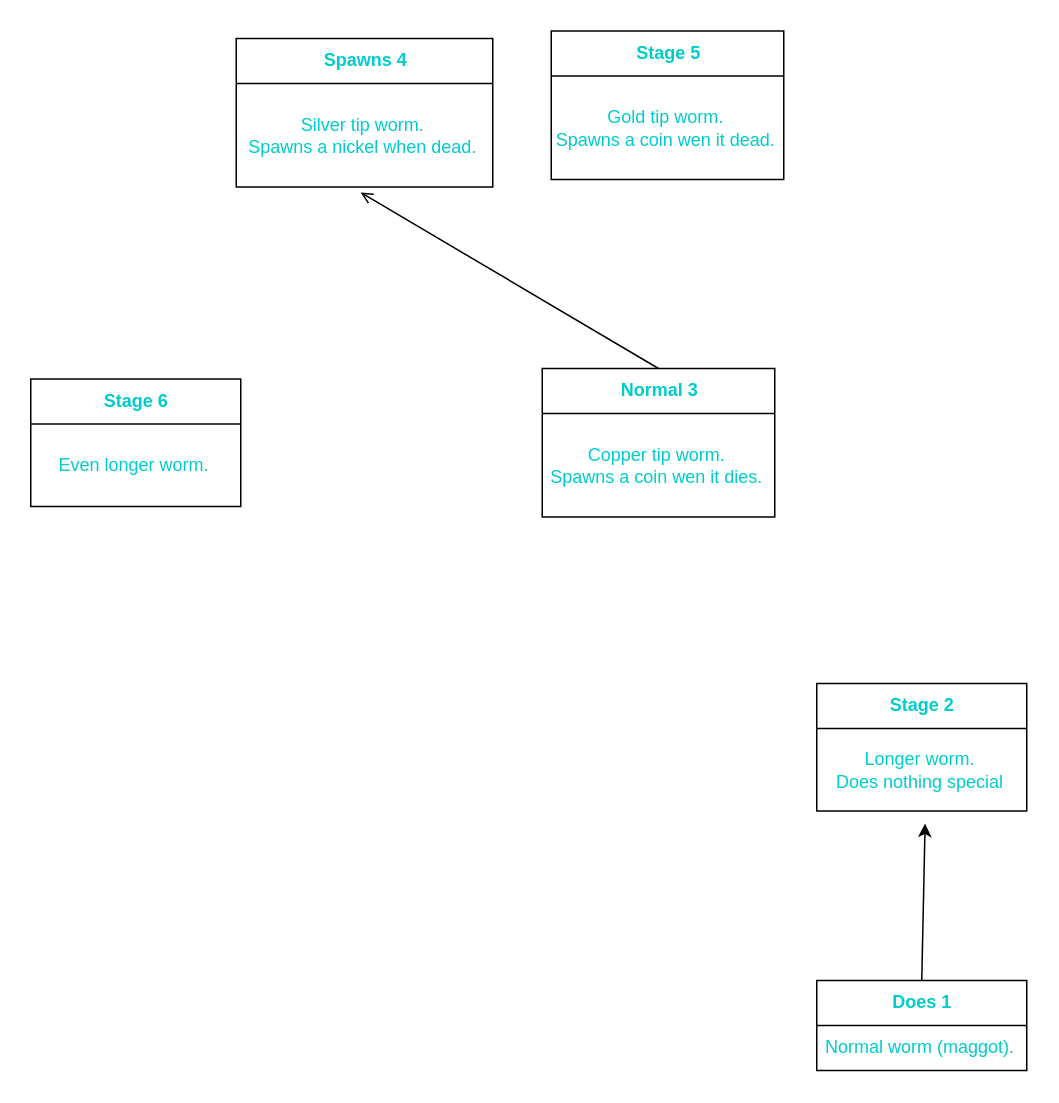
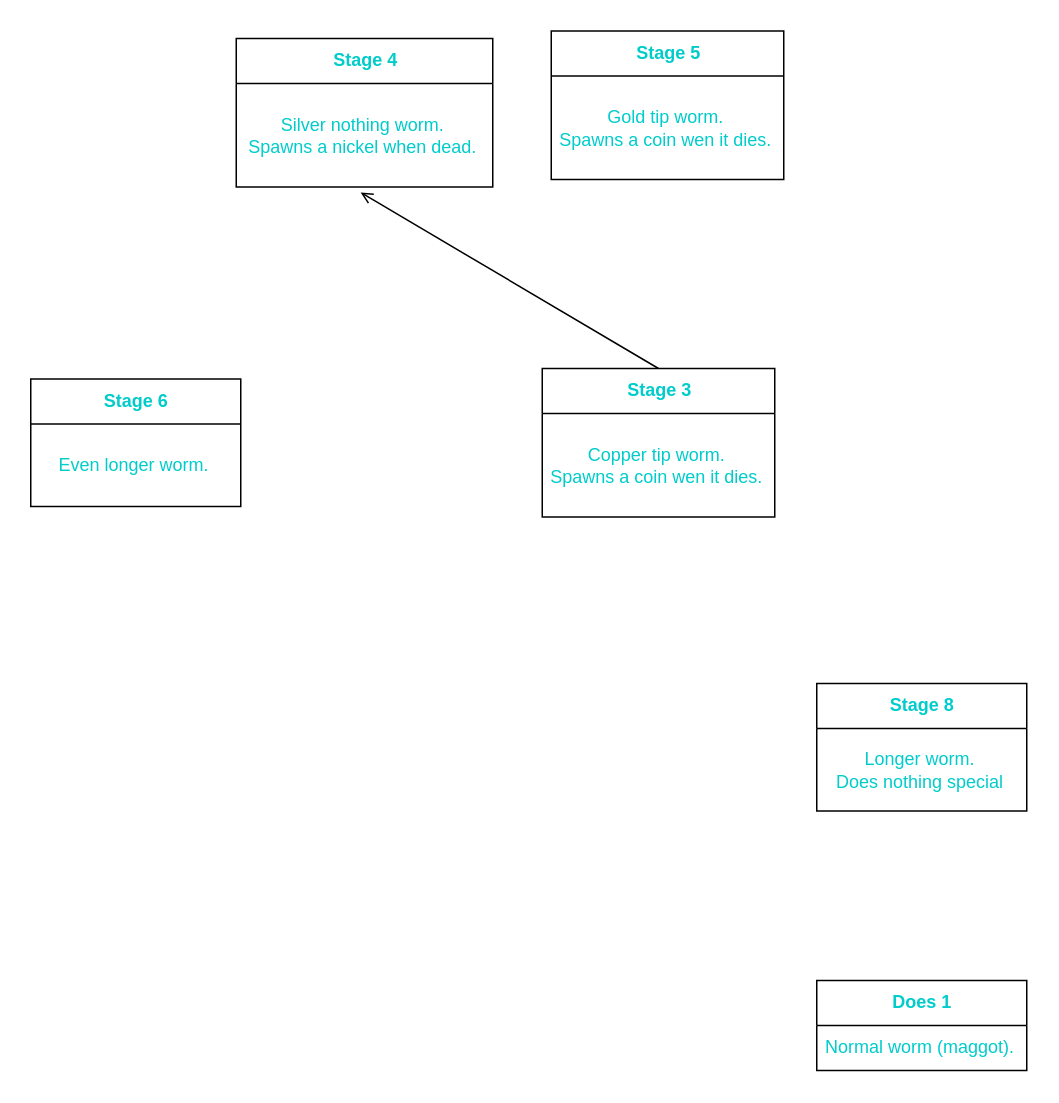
node "Spawns 4": label "Spawns 4" -> "Stage 4"
node "Gold tip worm. Spawns a coin wen it dead.": label "Gold tip worm. Spawns a coin wen it dead." -> "Gold tip worm. Spawns a coin wen it dies."
node "Silver tip worm. Spawns a nickel when dead.": label "Silver tip worm. Spawns a nickel when dead." -> "Silver nothing worm. Spawns a nickel when dead."
node "Normal 3": label "Normal 3" -> "Stage 3"
node "Stage 2": label "Stage 2" -> "Stage 8"
edge "Does 1" -> "Longer worm. Does nothing special": removed
